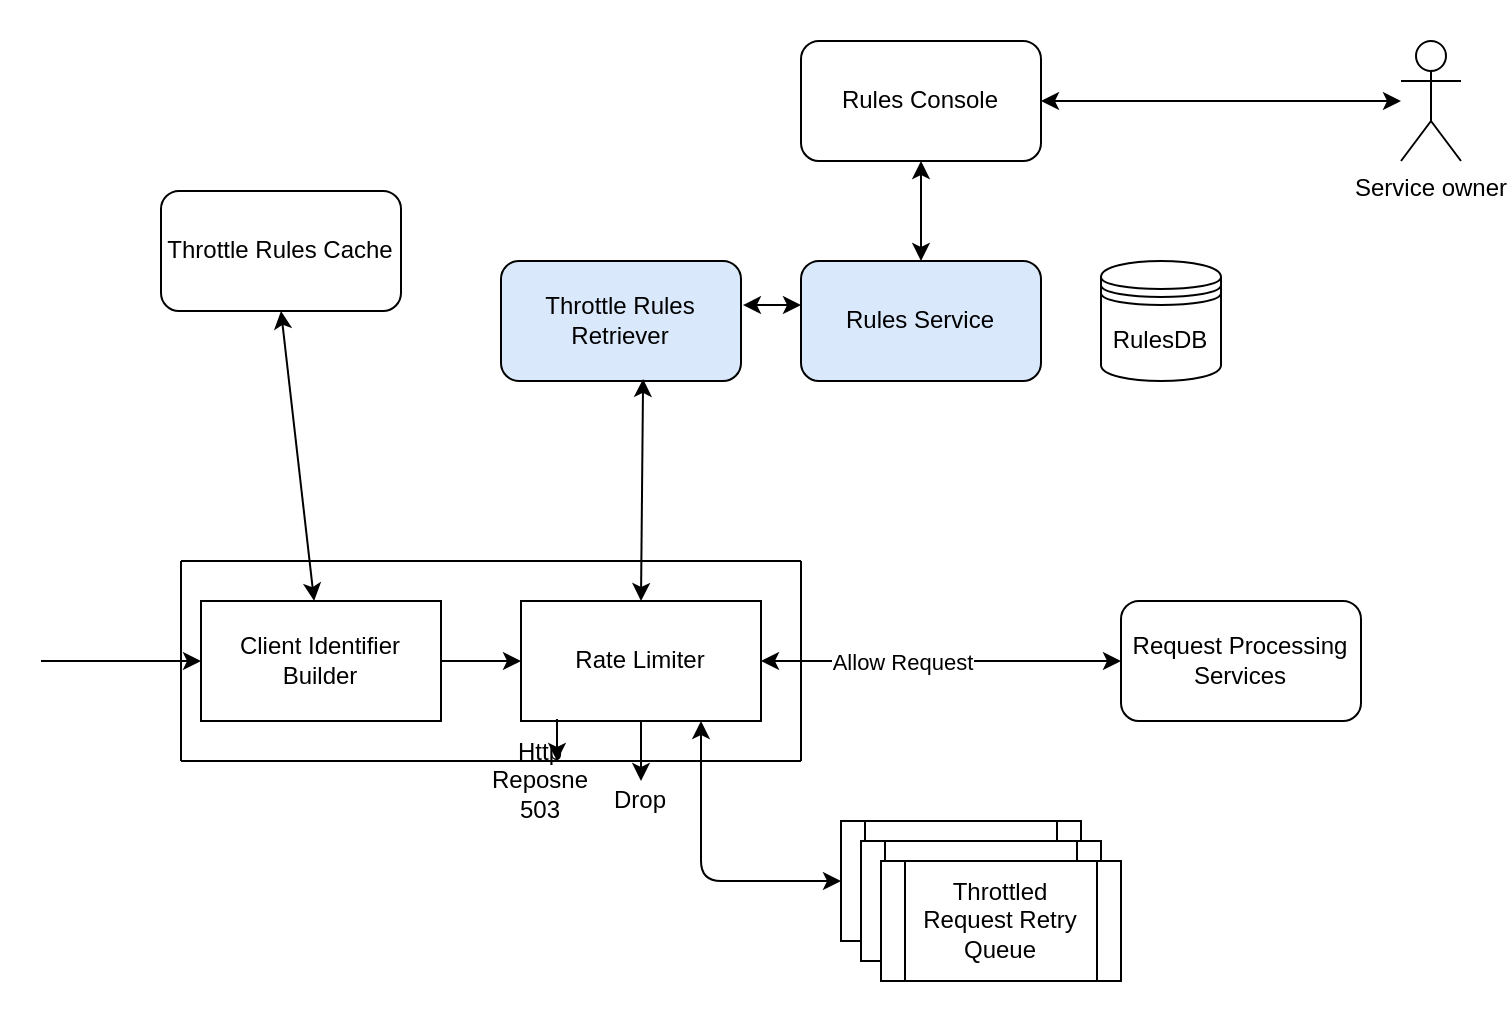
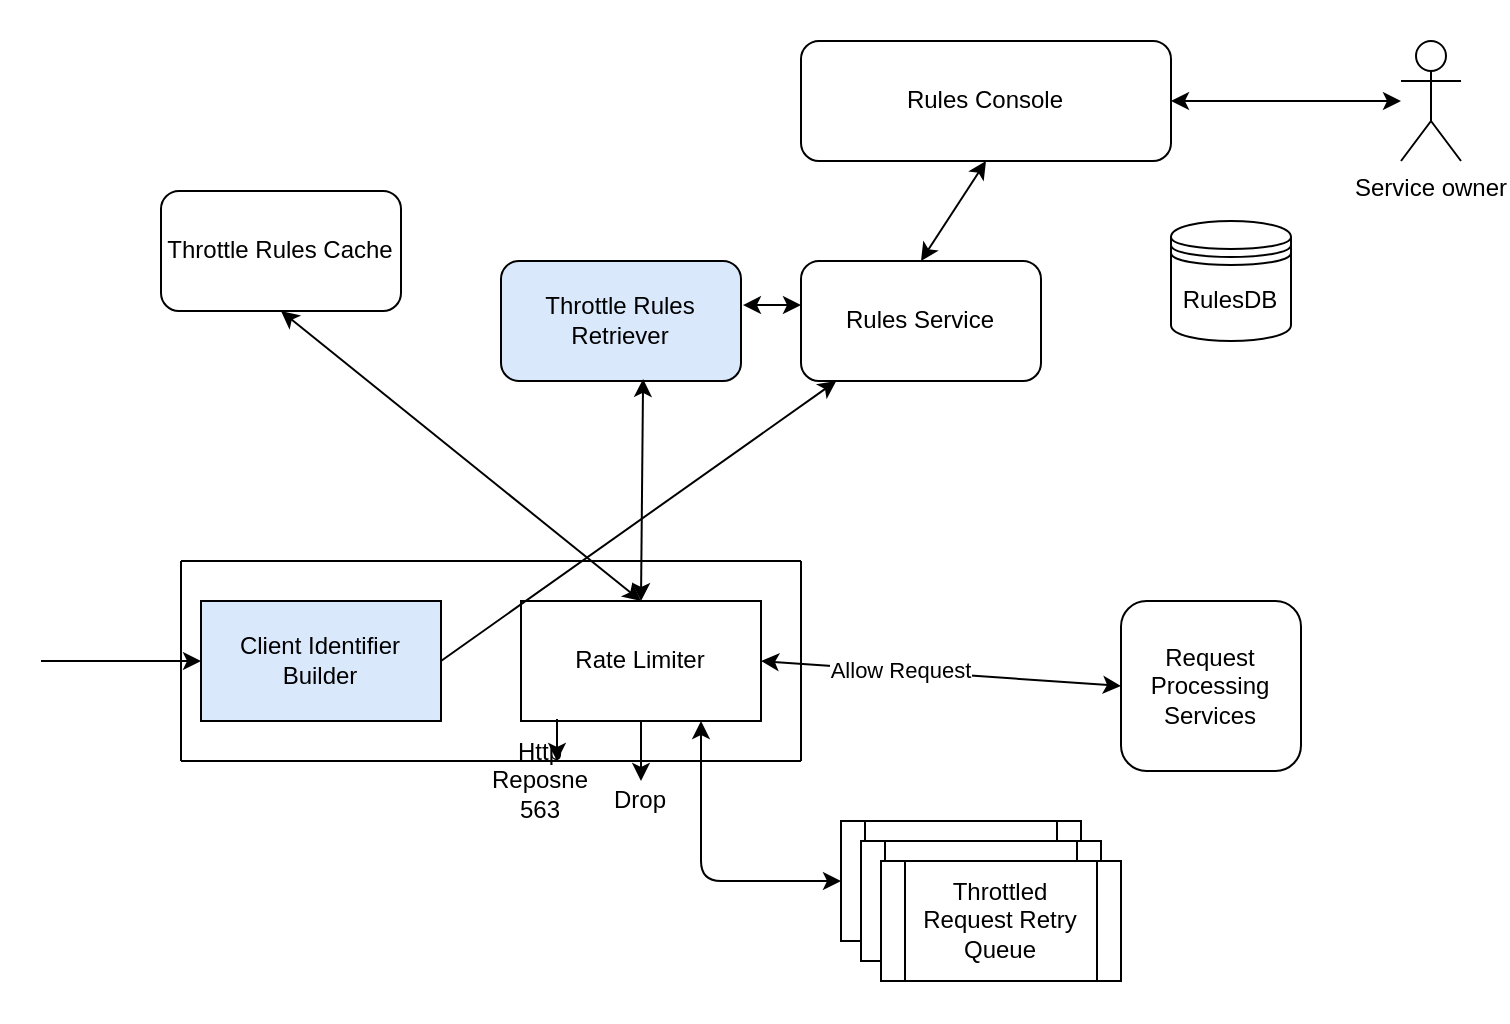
node "Rules Console": size 240x120 -> 370x120
node "Rules Service": fillcolor #dae8fc -> #ffffff
node "RulesDB": moved (1161, 321) -> (1231, 281)
edge "Throttle Rules Cache" -- "Client Identifier Builder": now "Throttle Rules Cache" -- "Rate Limiter"
node "Client Identifier Builder": fillcolor #ffffff -> #dae8fc
edge "Client Identifier Builder" -> "Rate Limiter": now "Client Identifier Builder" -> "Rules Service"
node "Request Processing Services": size 240x120 -> 180x170
node "Http Reposne 503": label "Http Reposne 503" -> "Http Reposne 563"
